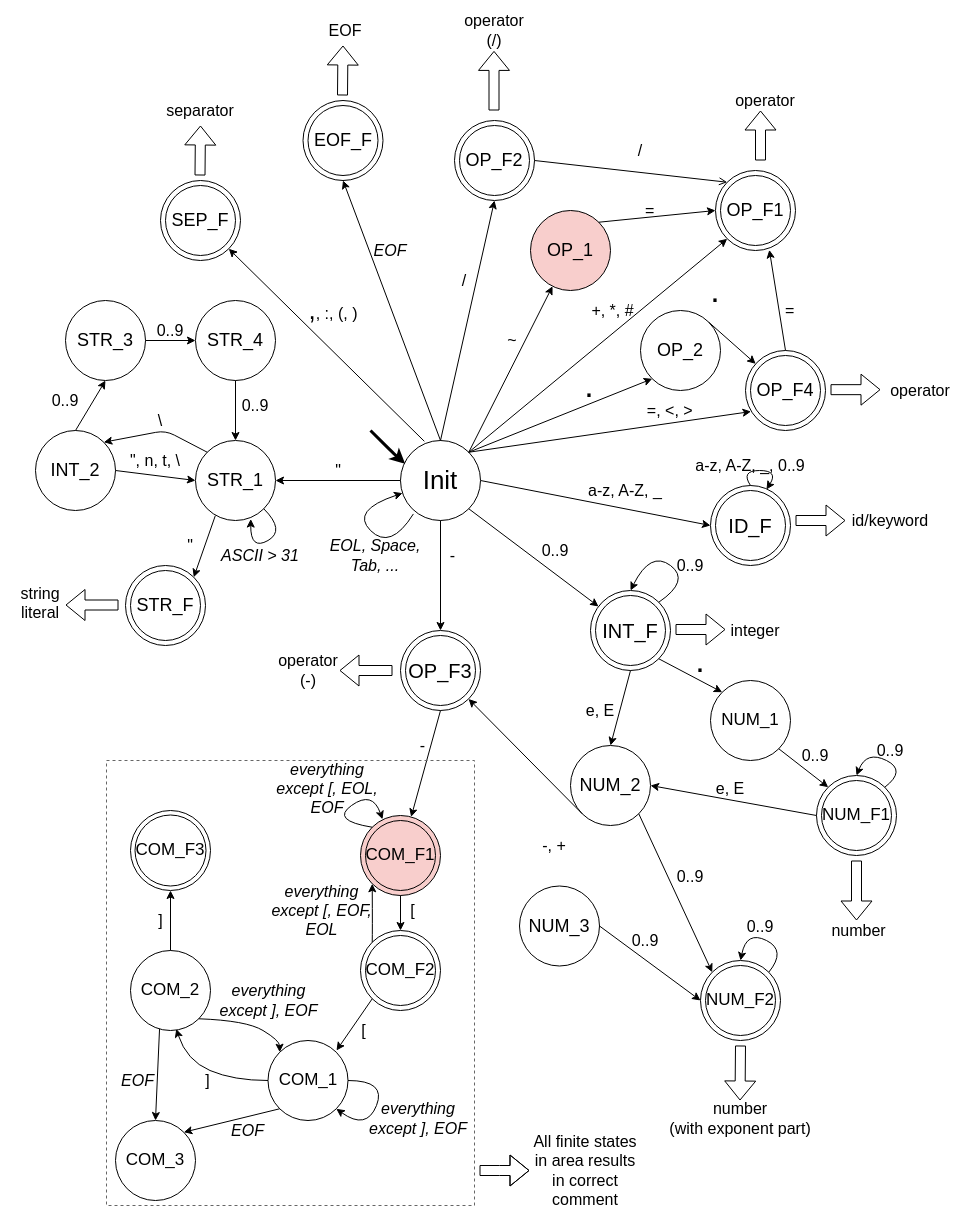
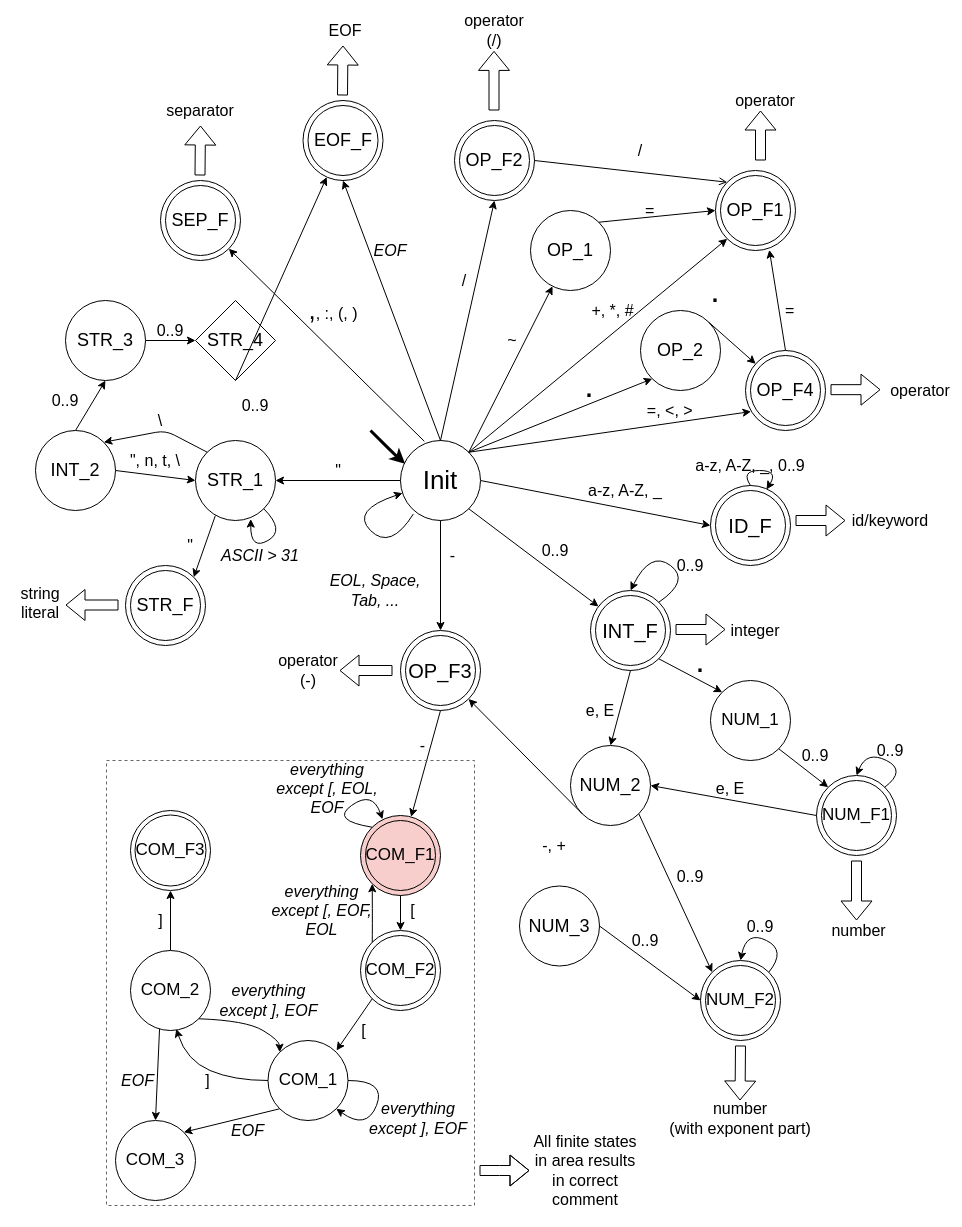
node "OP_1": fillcolor #f8cecc -> #ffffff
node "STR_4": shape ellipse -> diamond
edge "STR_4" -> "STR_1": now "STR_4" -> "EOF_F"
node "EOL, Space, Tab, ...": moved (376, 556) -> (376, 591)
